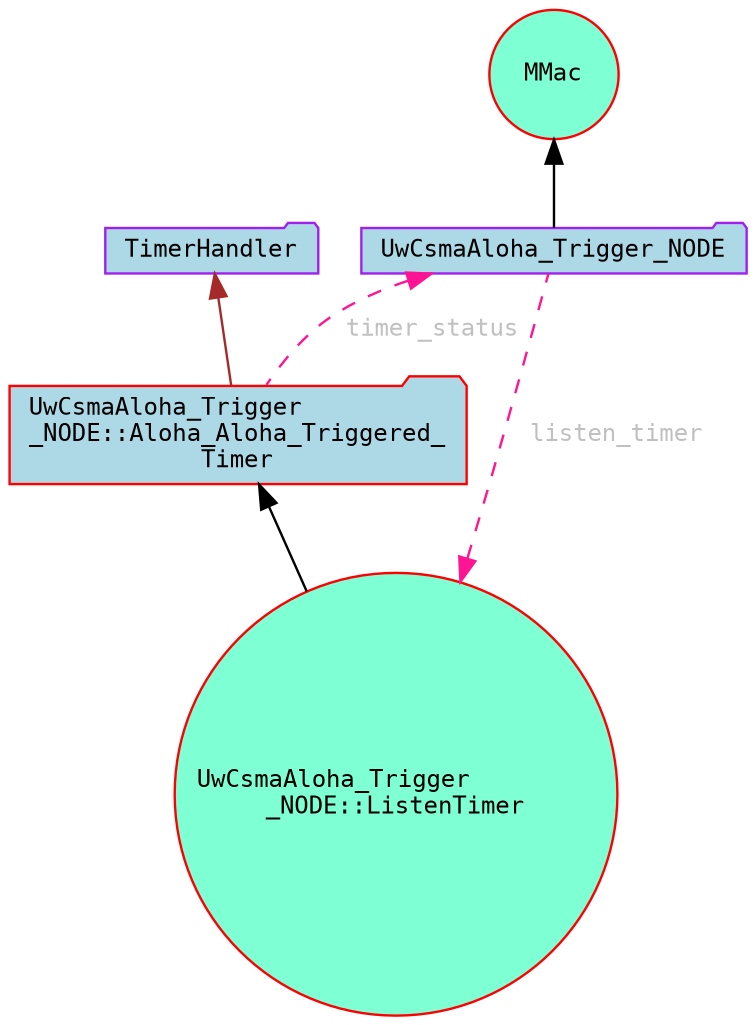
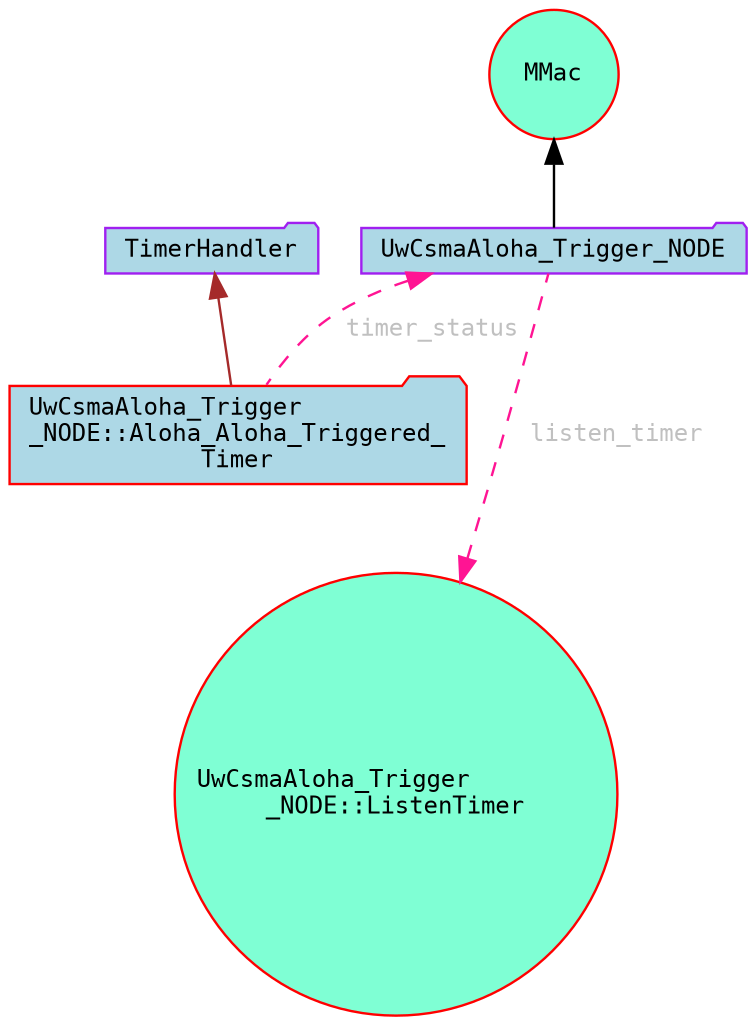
edge "UwCsmaAloha_Trigger _NODE::ListenTimer" -> "UwCsmaAloha_Trigger _NODE::Aloha_Aloha_Triggered_ Timer": removed
